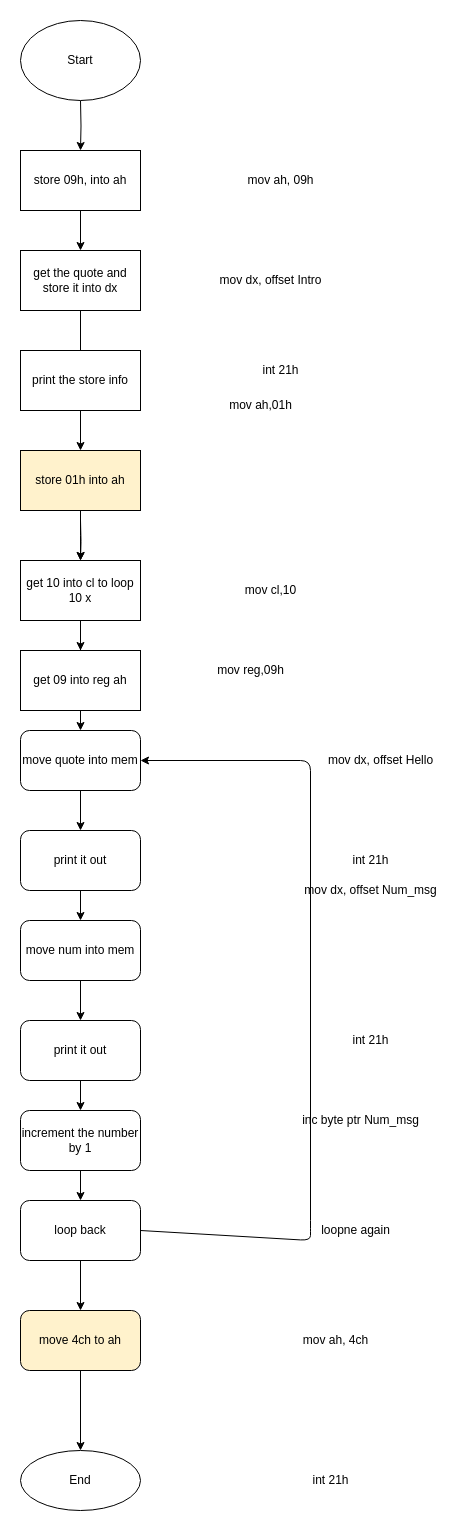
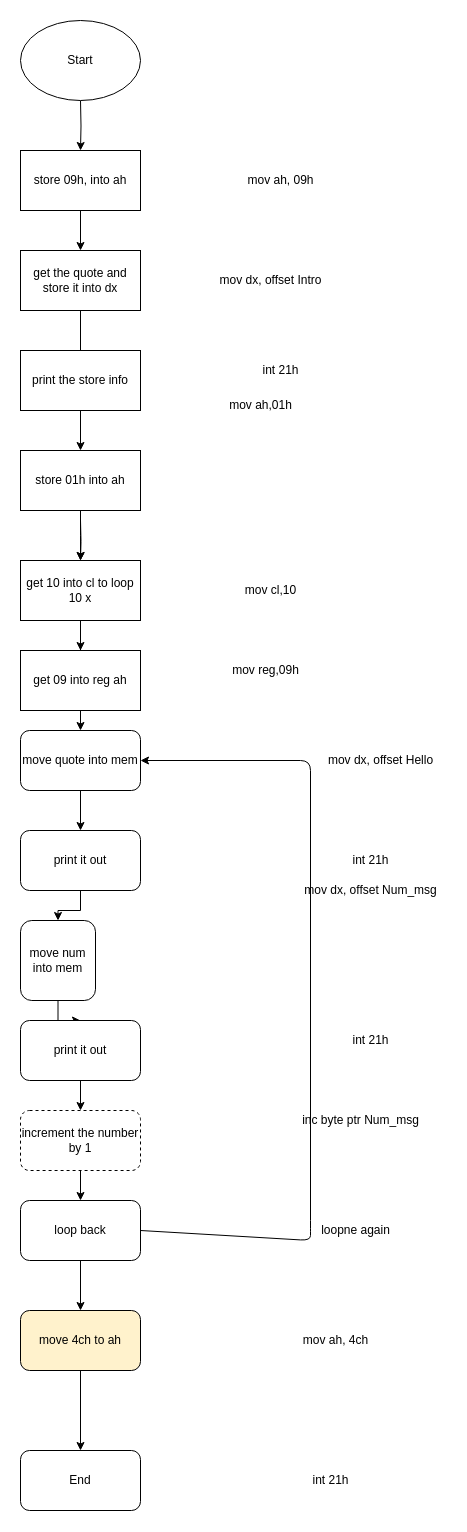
node "store 01h into ah": fillcolor #fff2cc -> #ffffff
node "mov reg,09h": moved (251, 671) -> (266, 671)
node "move num into mem": size 120x60 -> 75x80
node "increment the number by 1": style solid -> dashed
node "End": shape ellipse -> rounded rectangle
